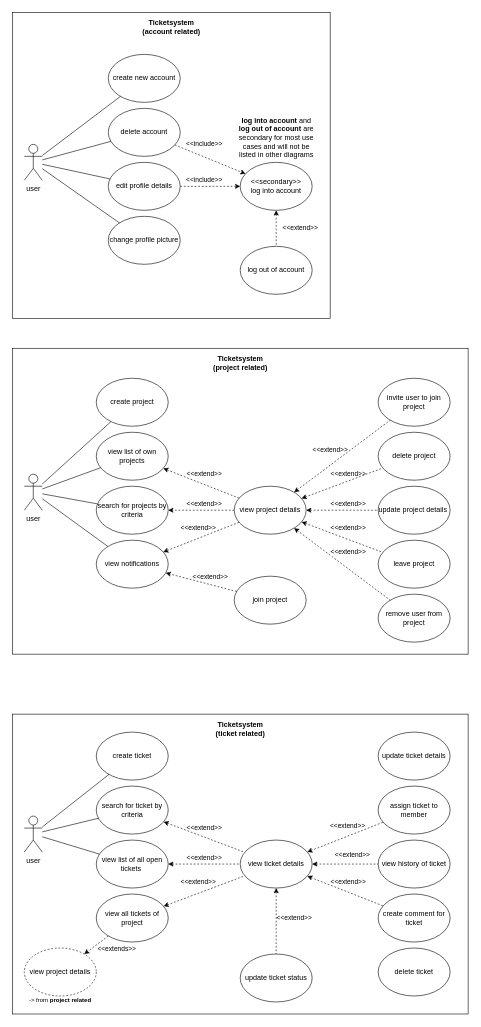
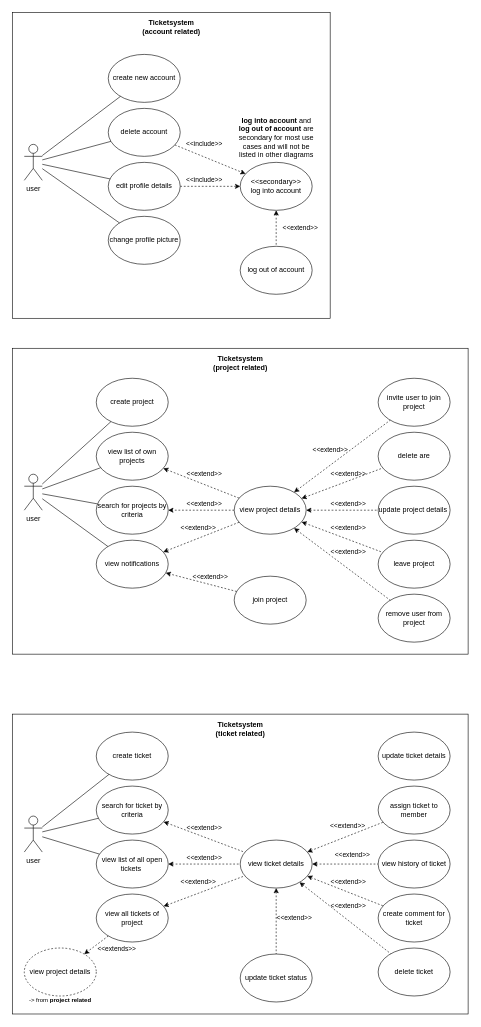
node "delete project": label "delete project" -> "delete are"
edge "delete ticket" -> "view ticket details": added, label "<<extend>>"
